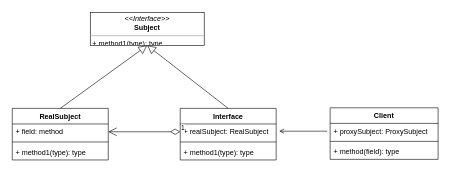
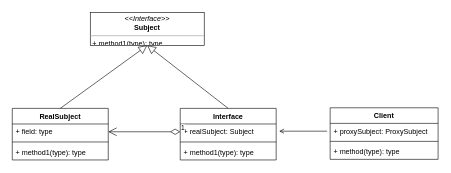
node "+ field: method": label "+ field: method" -> "+ field: type"
node "+ realSubject: RealSubject": label "+ realSubject: RealSubject" -> "+ realSubject: Subject"
node "+ method(field): type": label "+ method(field): type" -> "+ method(type): type"
